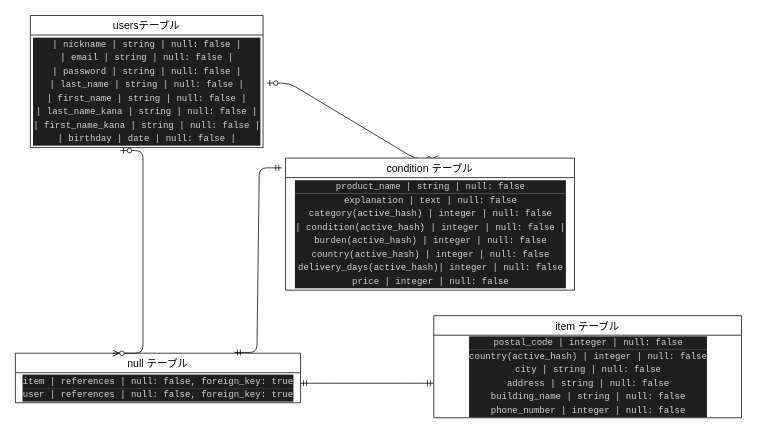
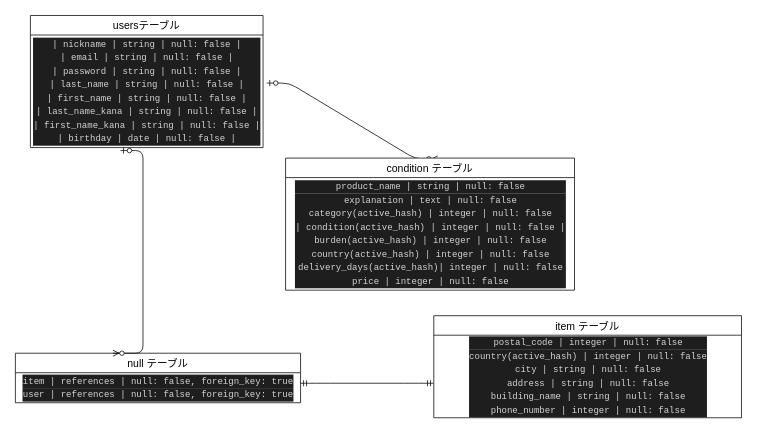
edge "condition テーブル" -- "null テーブル": removed
